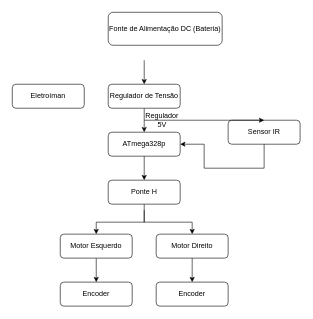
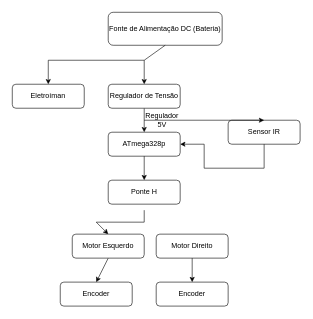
edge "Fonte de Alimentação DC (Bateria)" -> "Eletroíman": added
edge "Ponte H" -> "Motor Direito": removed
node "Motor Esquerdo": moved (96, 246) -> (108, 246)
